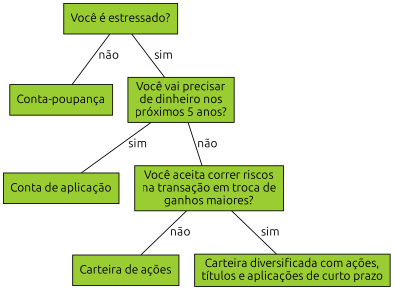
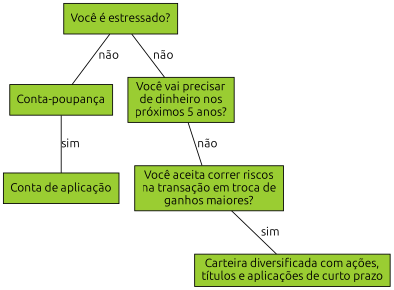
edge "Você é estressado?" -- "Você vai precisar de dinheiro nos próximos 5 anos?": label "sim" -> "não"
edge "Você vai precisar de dinheiro nos próximos 5 anos?" -- "Conta de aplicação": now "Conta-poupança" -- "Conta de aplicação"
node "Carteira de ações": removed
